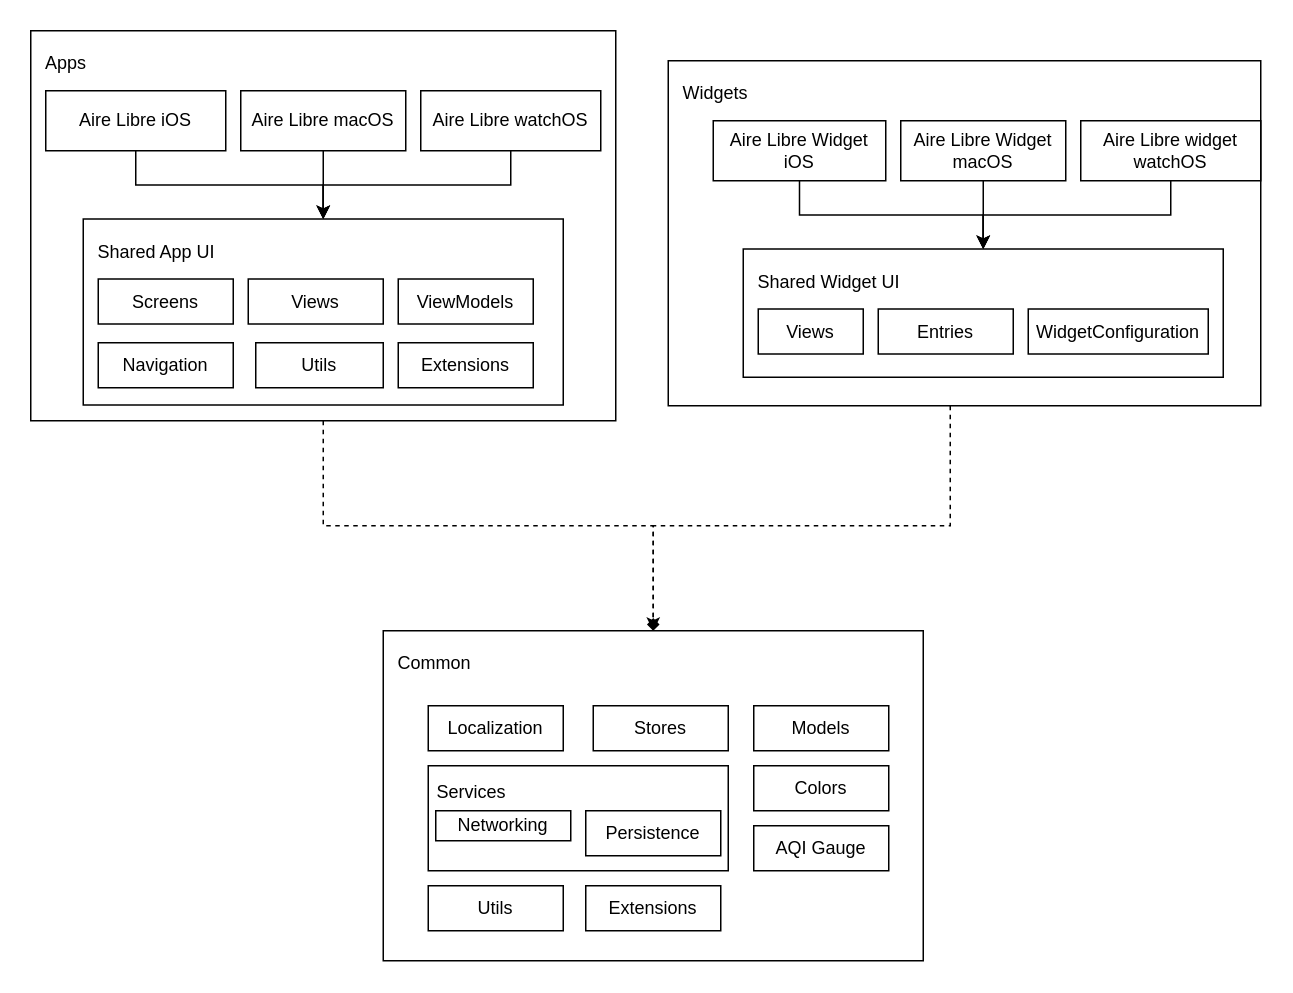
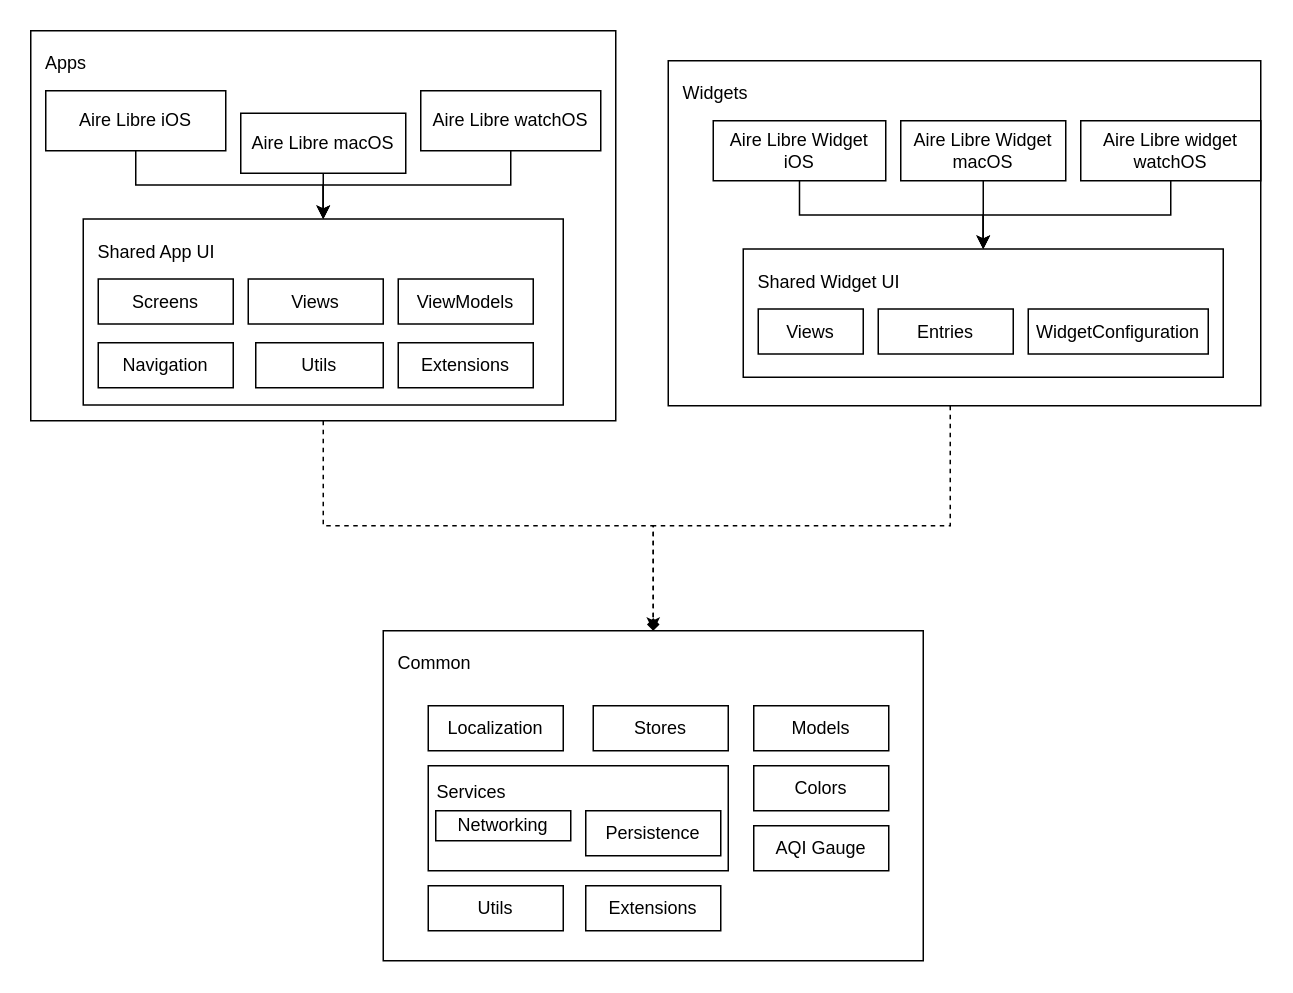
node "Aire Libre macOS": moved (323, 121) -> (323, 143)
